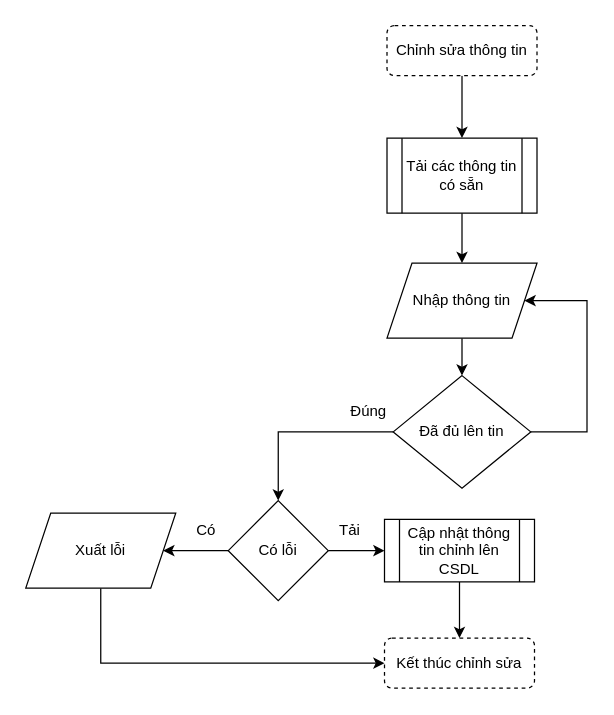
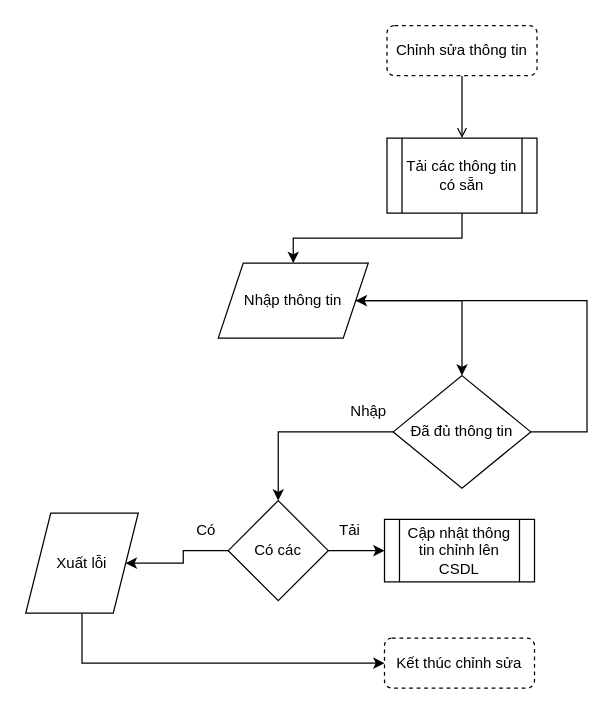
edge "Chỉnh sửa thông tin" -> "Tải các thông tin có sẵn": arrowhead classic -> open
node "Nhập thông tin": moved (462, 301) -> (293, 301)
node "Đúng": label "Đúng" -> "Nhập"
node "Đã đủ lên tin": label "Đã đủ lên tin" -> "Đã đủ thông tin"
node "Xuất lỗi": size 150x75 -> 113x100
node "Có lỗi": label "Có lỗi" -> "Có các"
edge "Cập nhật thông tin chỉnh lên CSDL" -> "Kết thúc chỉnh sửa": removed
